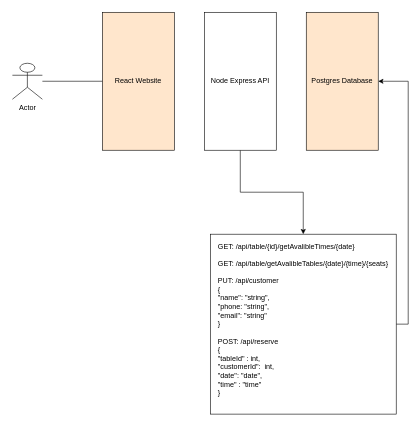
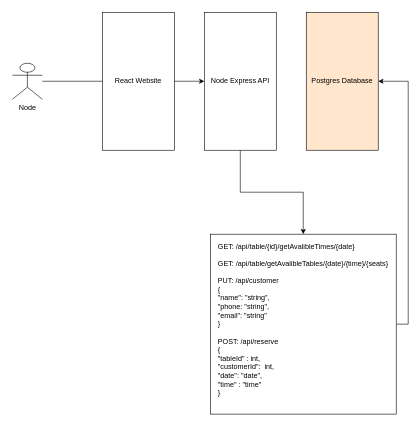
node "React Website": fillcolor #ffe6cc -> #ffffff
edge "React Website" -> "Node Express API": added
node "Actor": label "Actor" -> "Node"
